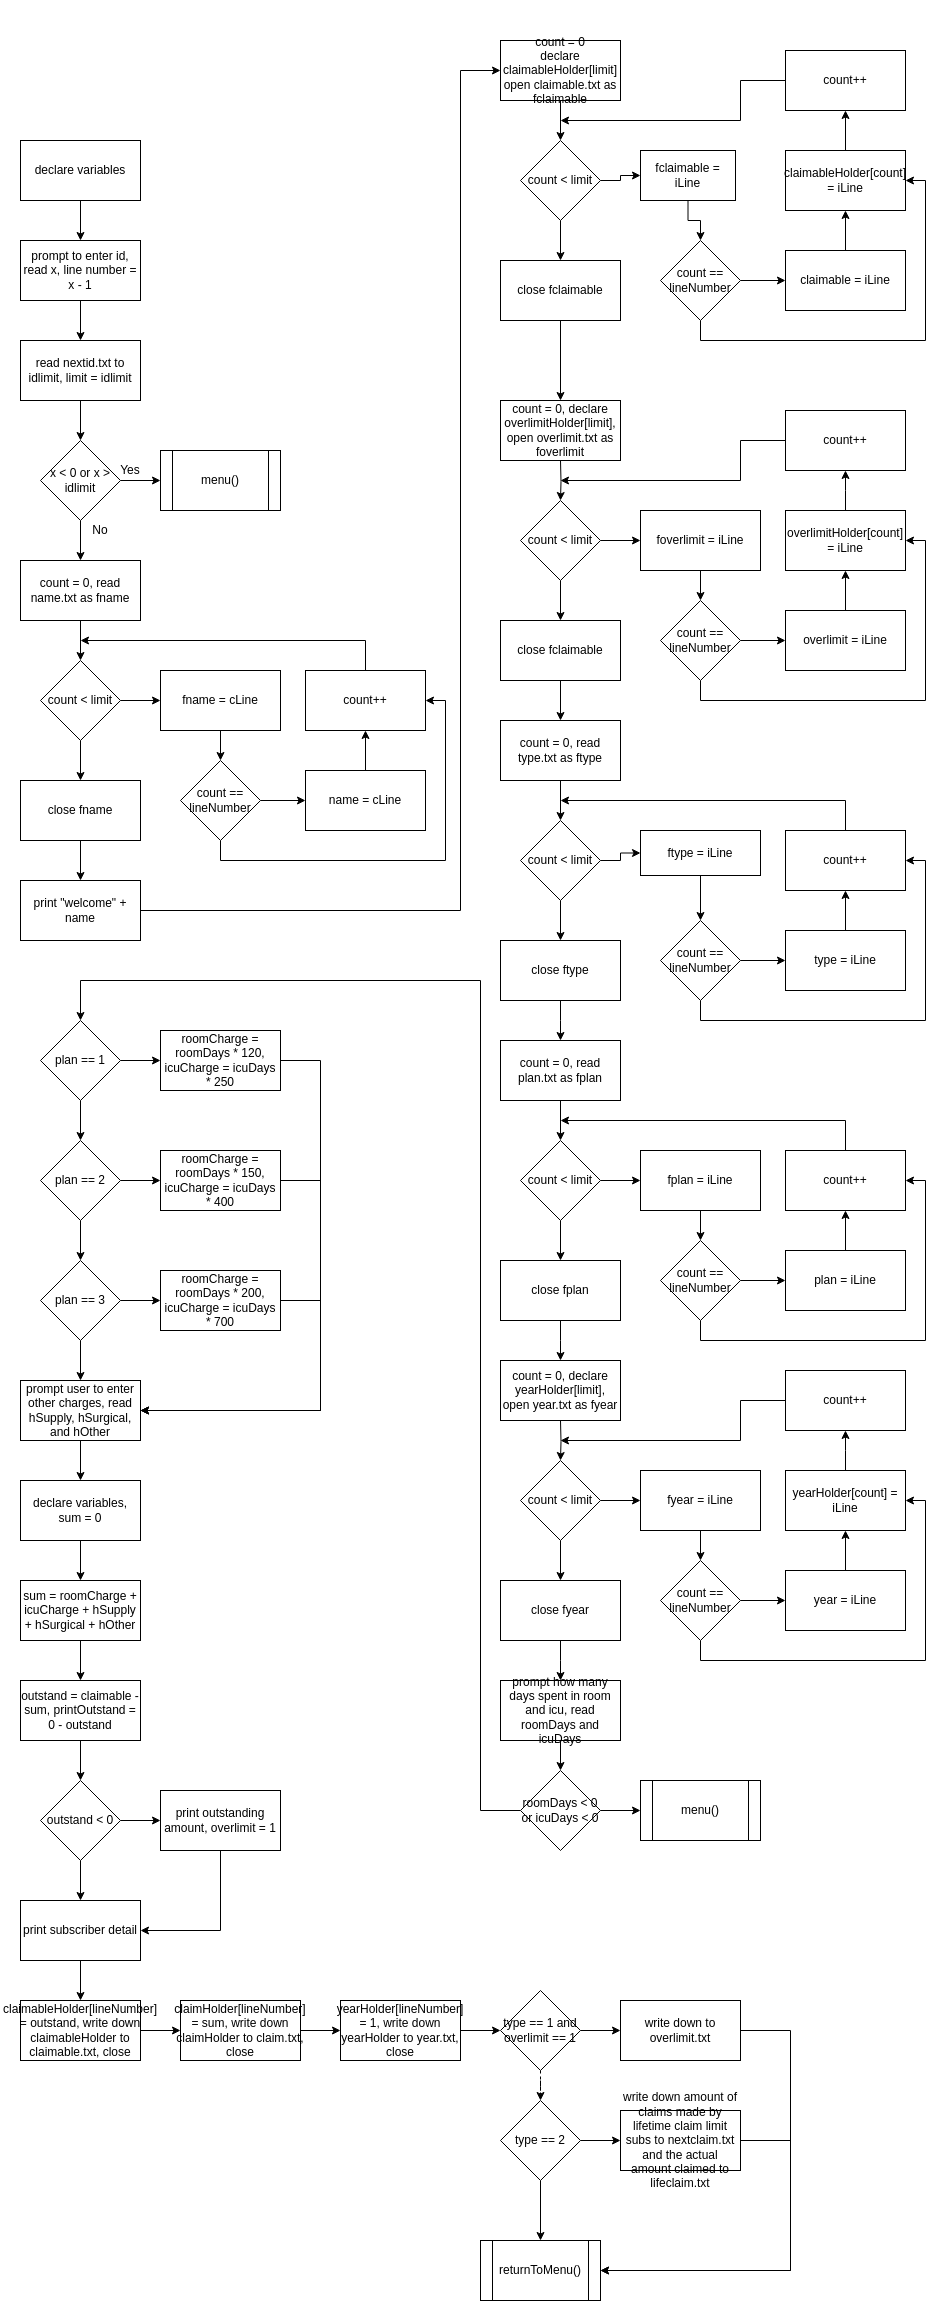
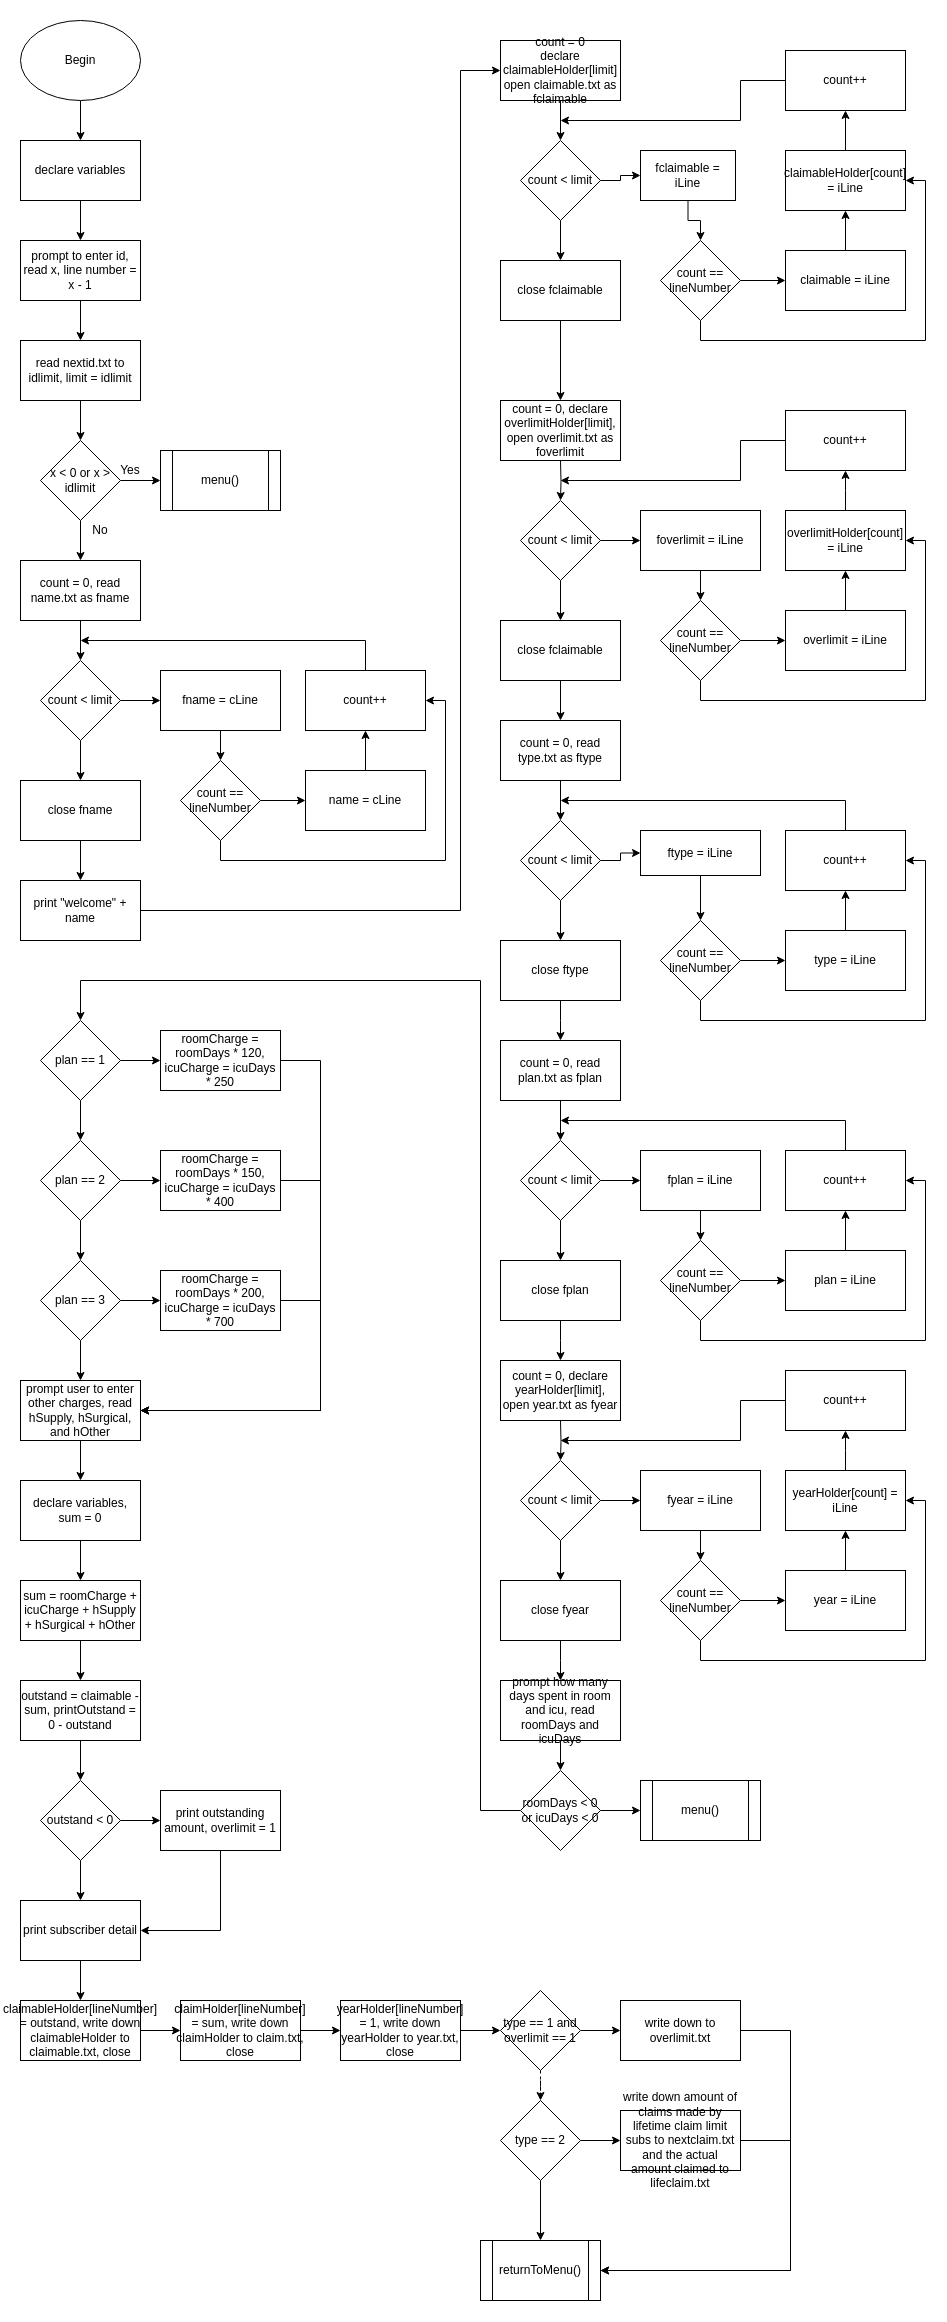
node "Begin": added
edge "Begin" -> "declare variables": added
